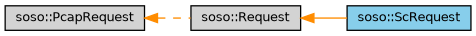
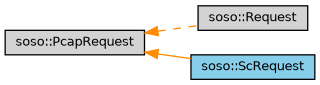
edge "soso::ScRequest" -> "soso::Request": now "soso::ScRequest" -> "soso::PcapRequest"
